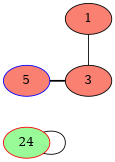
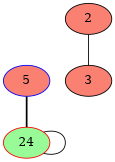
node "1": label "1" -> "2"
edge "5" -- "3": now "5" -- "24"
